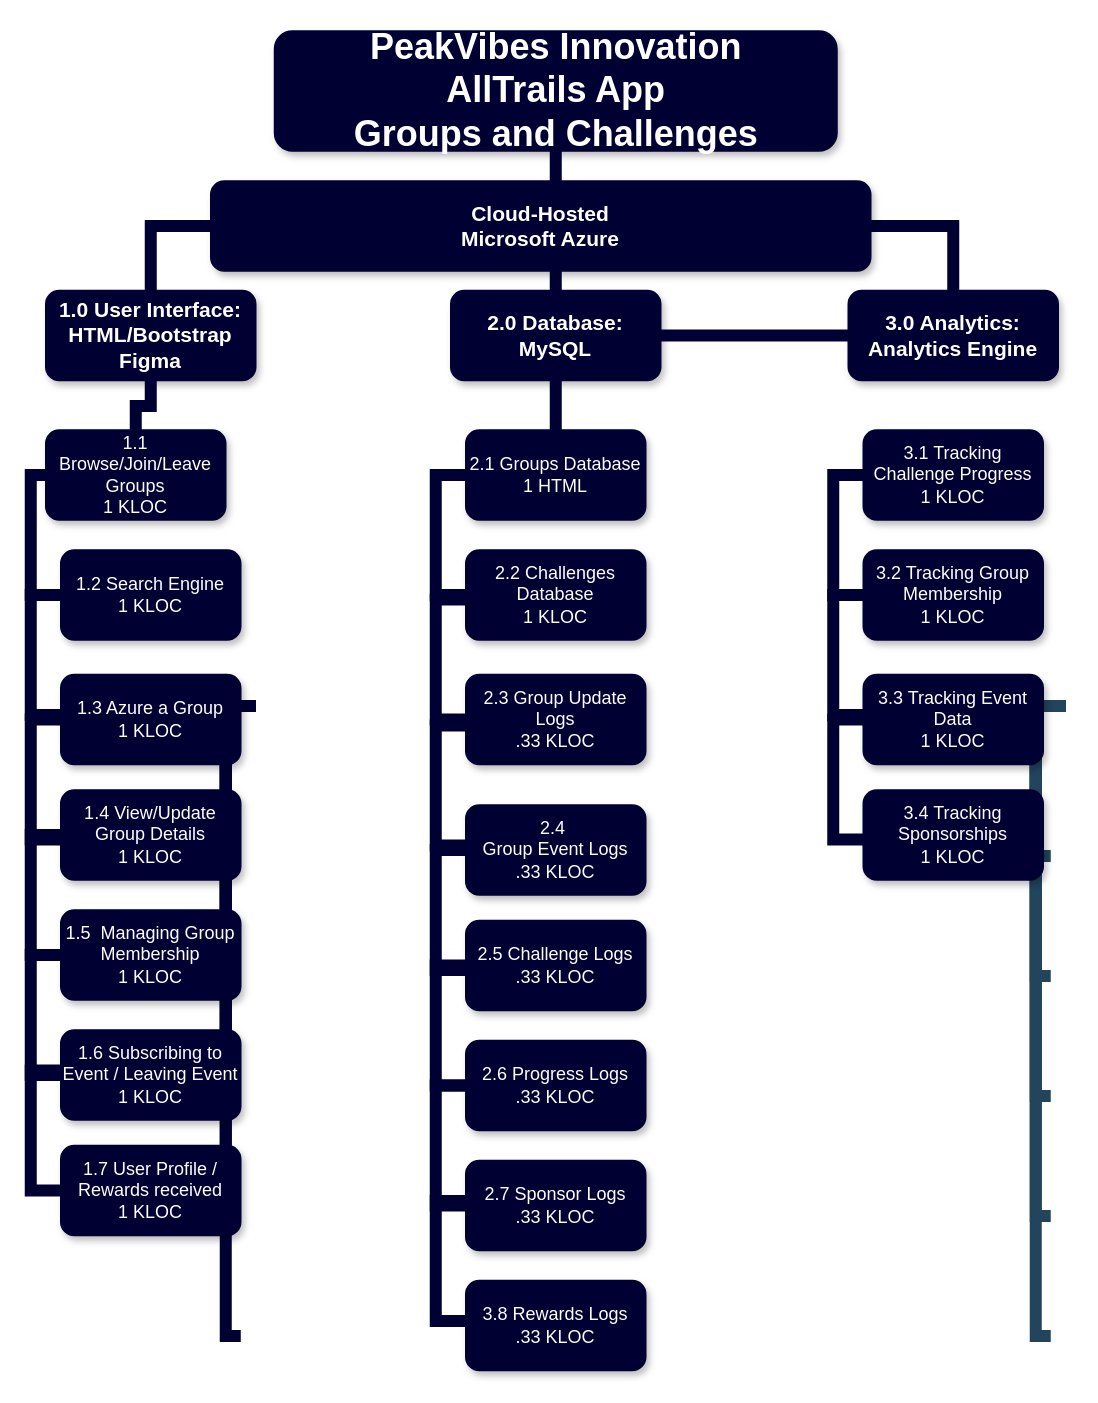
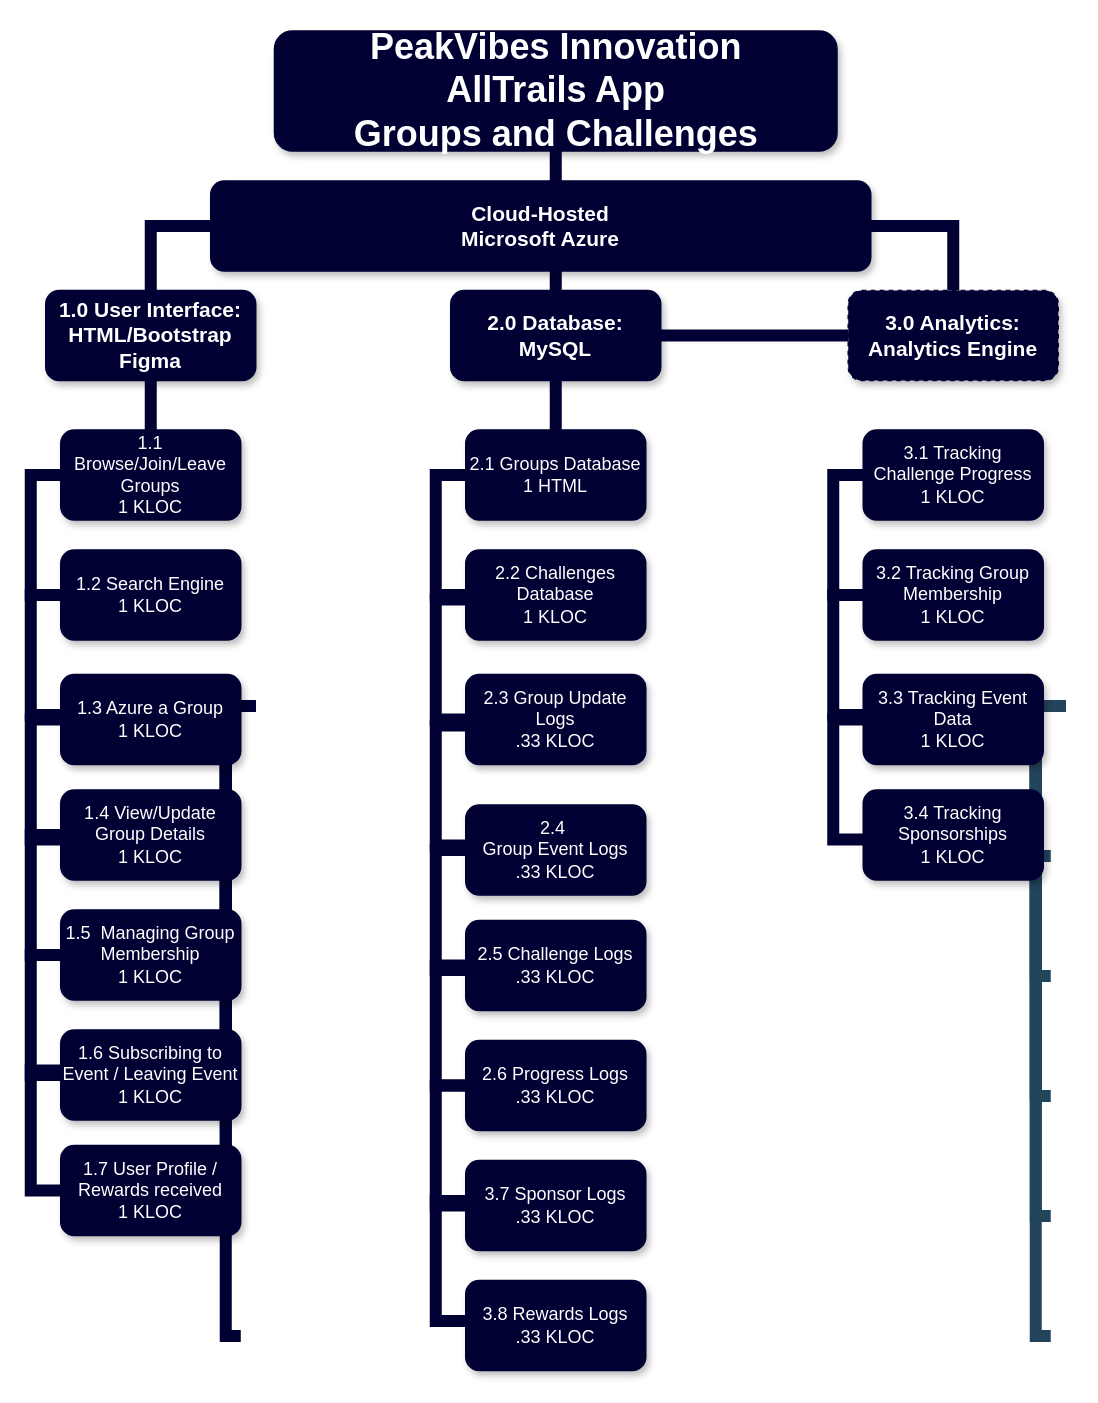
node "3.0 Analytics: Analytics Engine": style solid -> dashed
node "1.1 Browse/Join/Leave Groups 1 KLOC": moved (136, 475) -> (151, 475)
node "2.7 Sponsor Logs .33 KLOC": label "2.7 Sponsor Logs .33 KLOC" -> "3.7 Sponsor Logs .33 KLOC"
